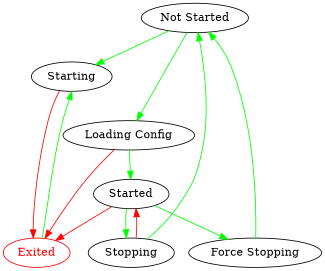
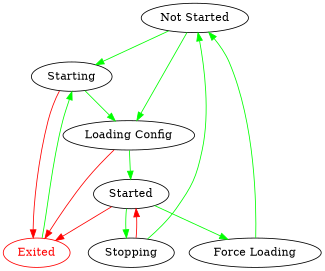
edge "Starting" -> "Loading Config": added
node "Force Stopping": label "Force Stopping" -> "Force Loading"
